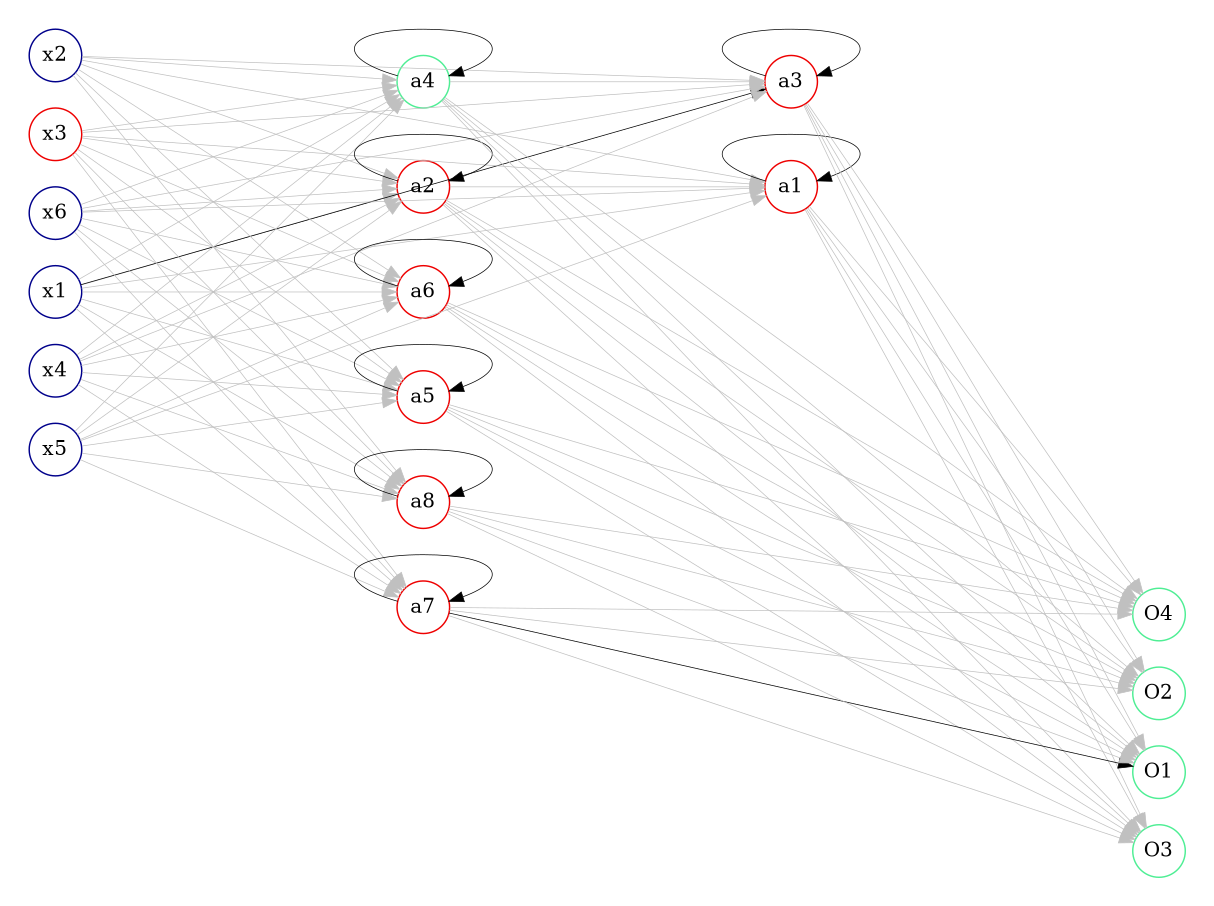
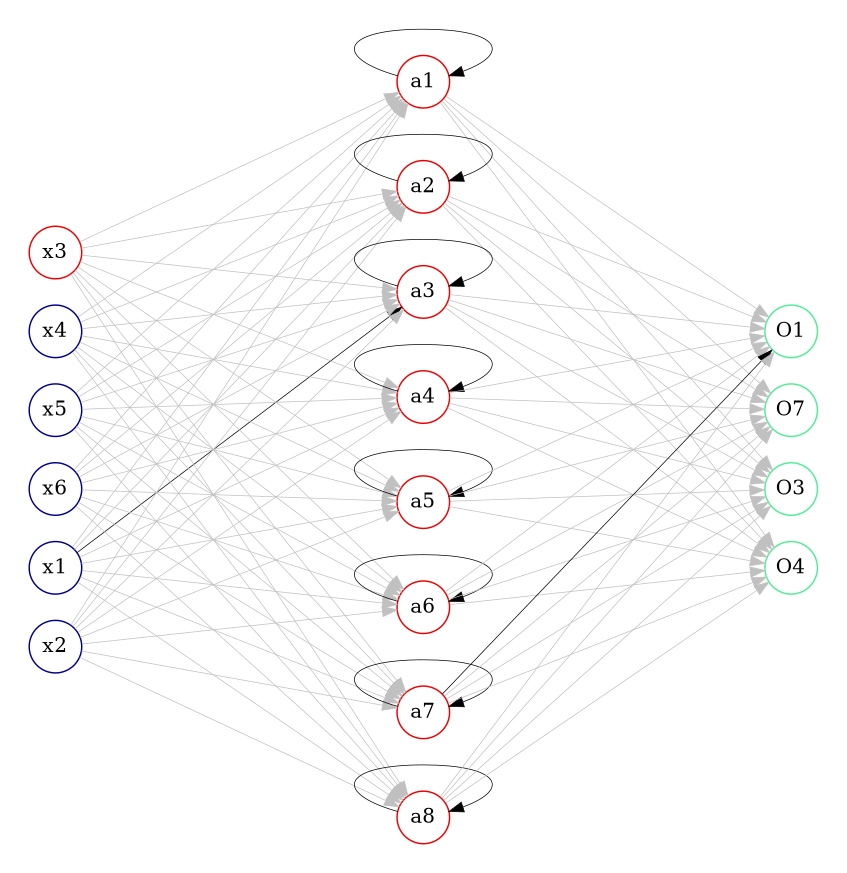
node "a4": color seagreen2 -> red2
edge "a4" -> "a3": now "x5" -> "a3"
edge "a2" -> "a1": now "x4" -> "a1"
edge "x2" -> "a7": added
node "O2": label "O2" -> "O7"
